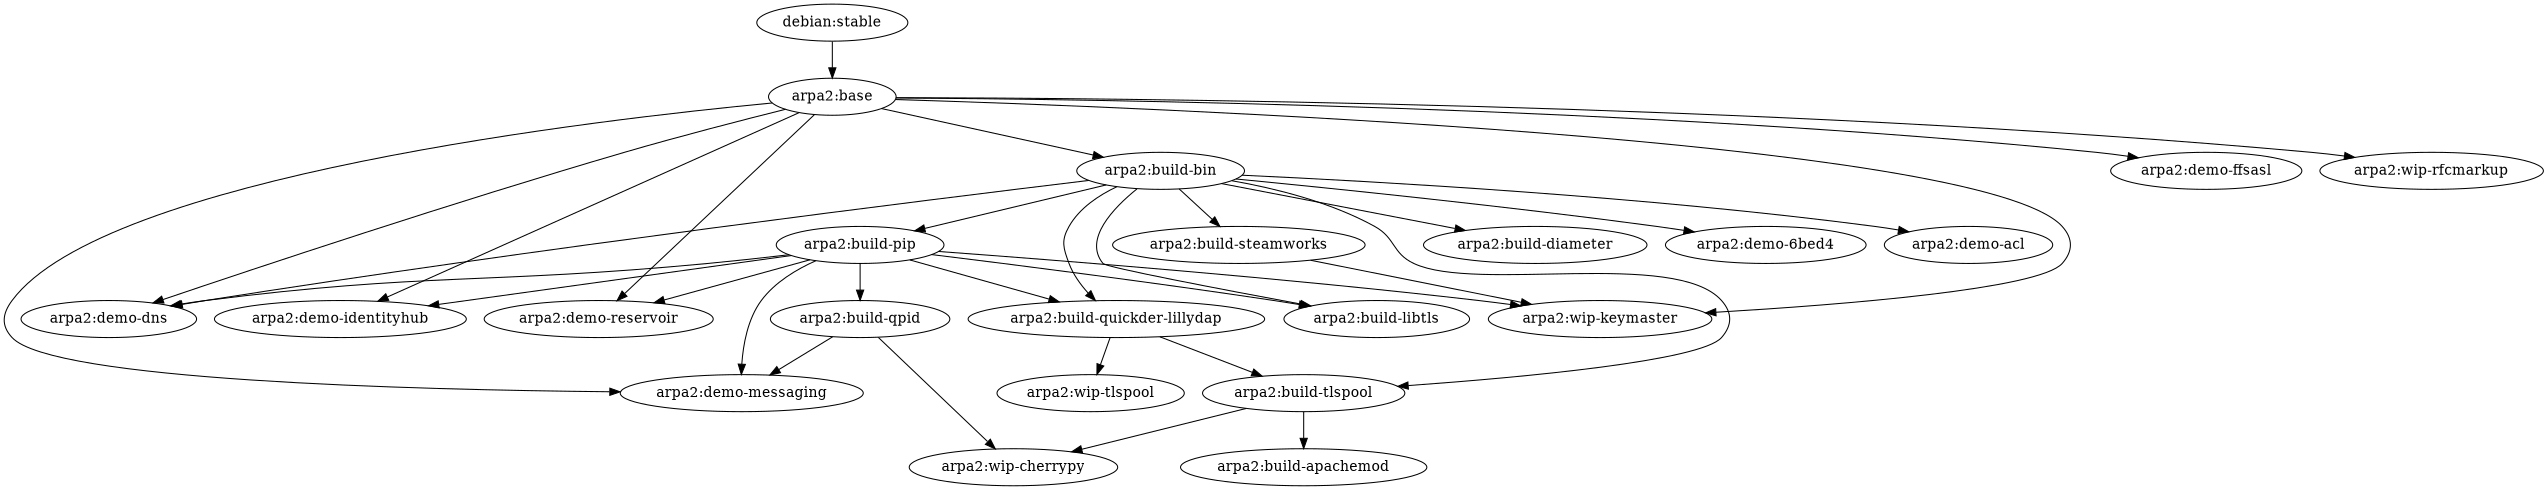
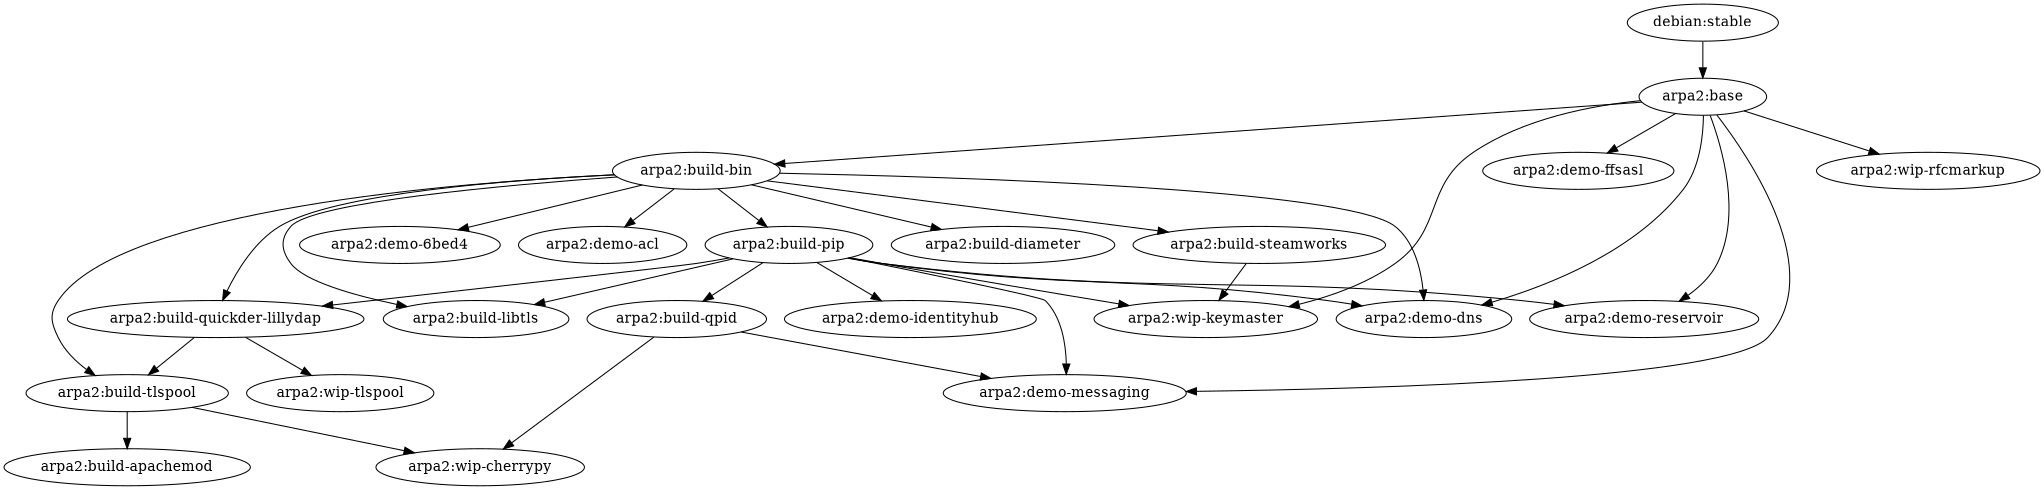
edge "arpa2:base" -> "arpa2:demo-identityhub": removed
